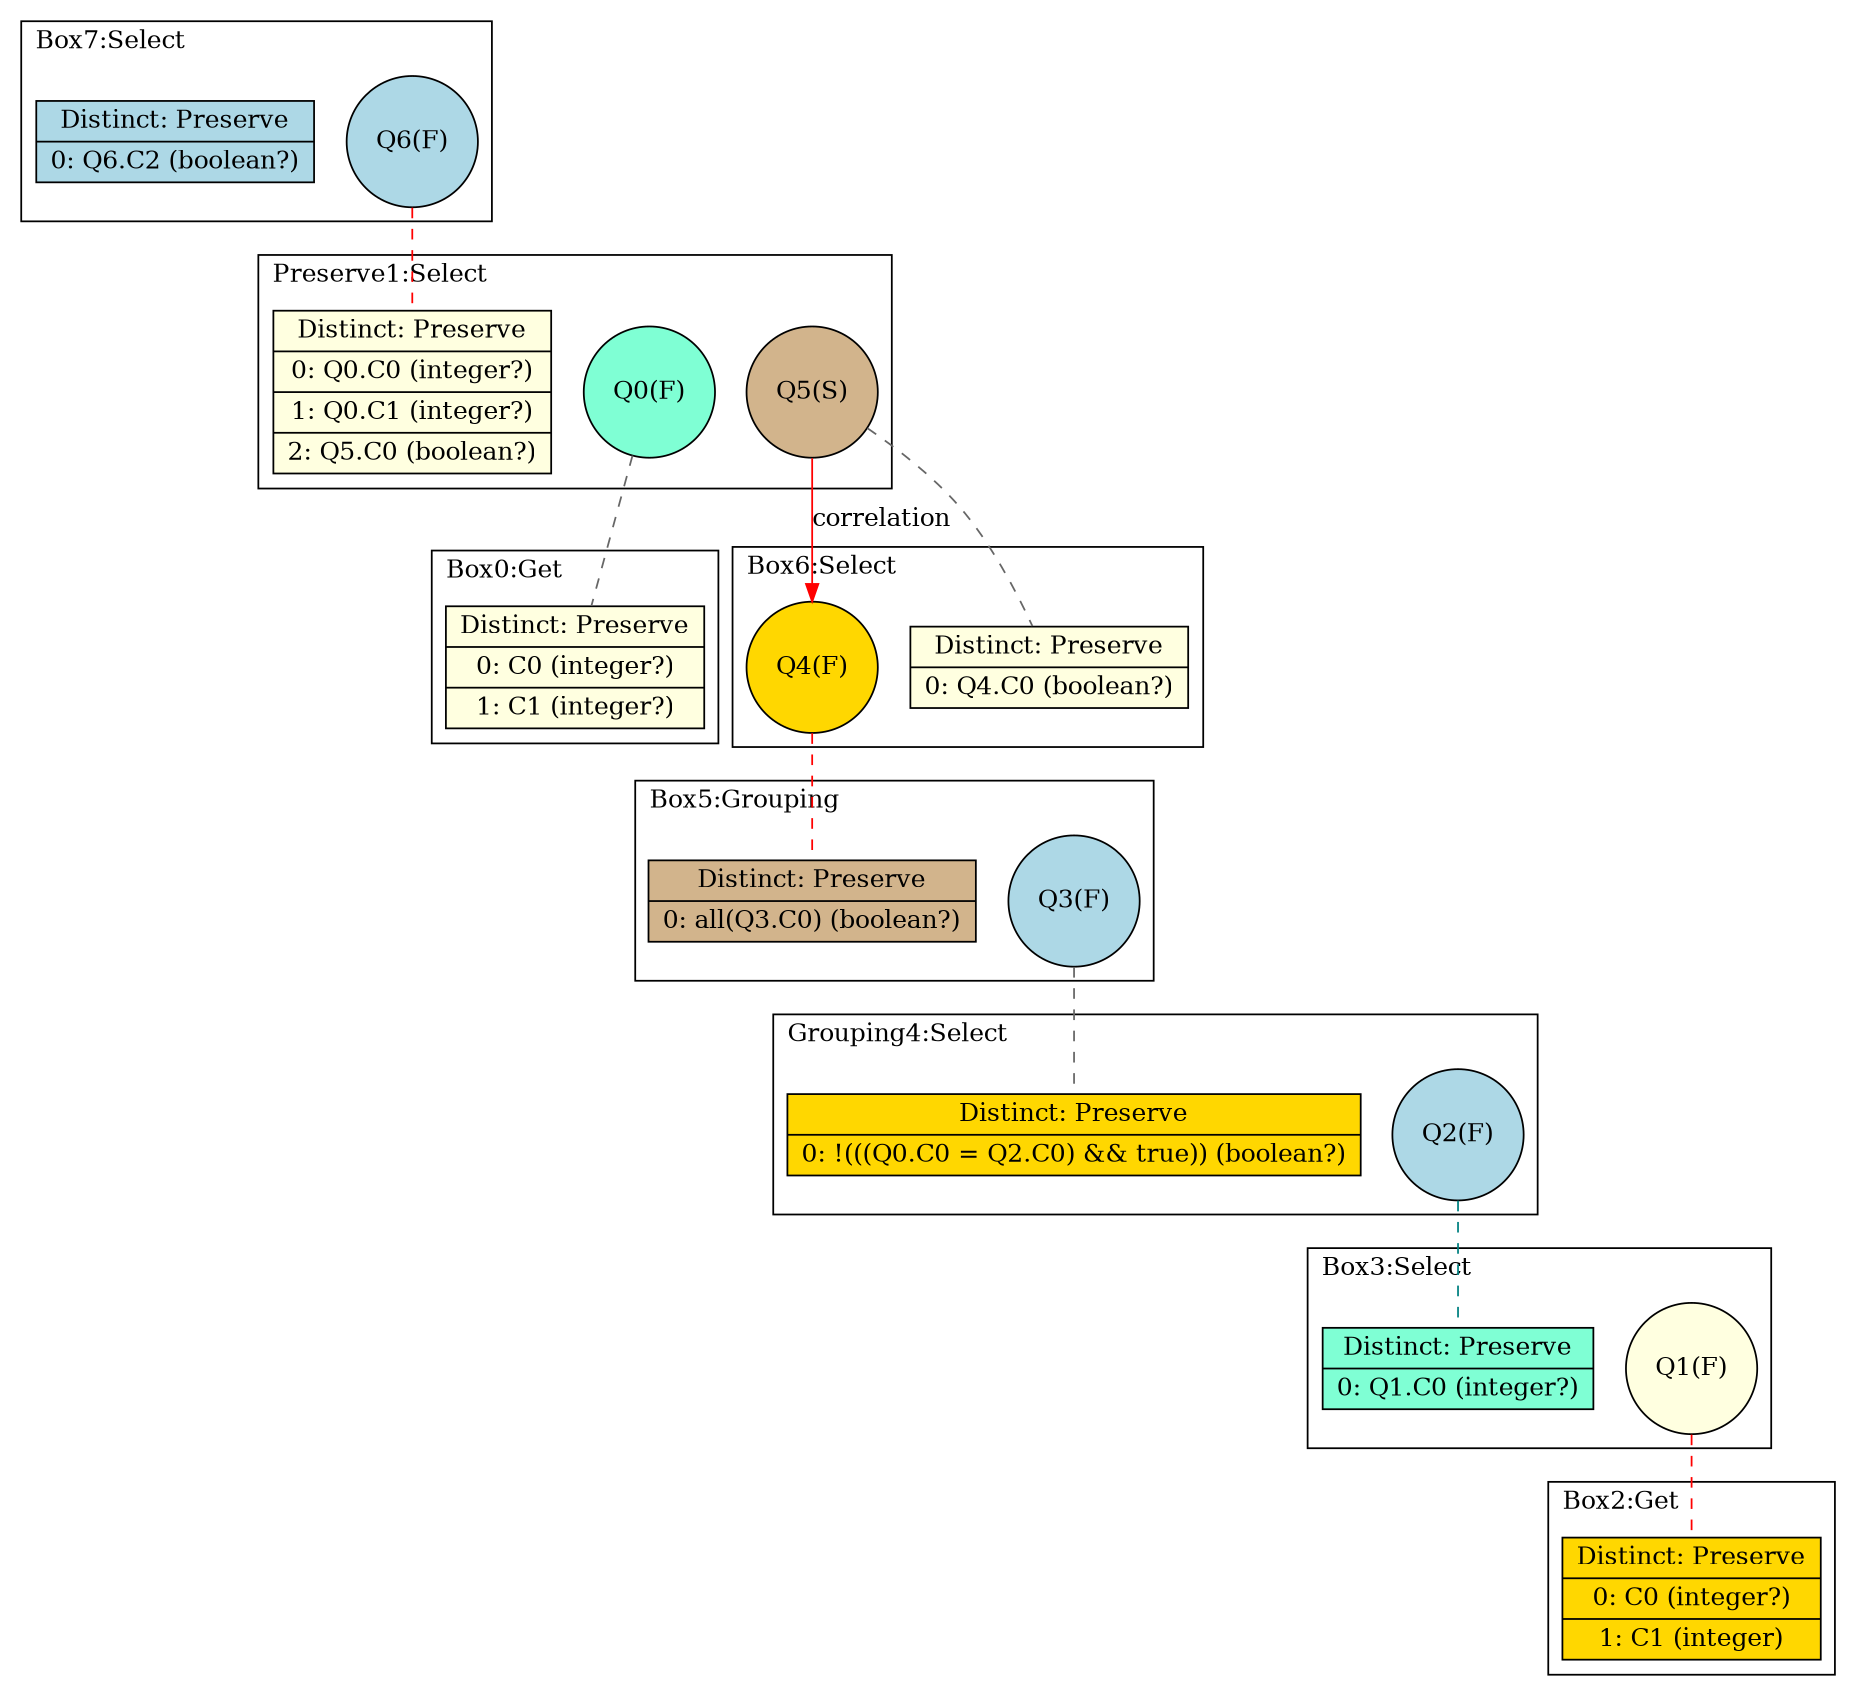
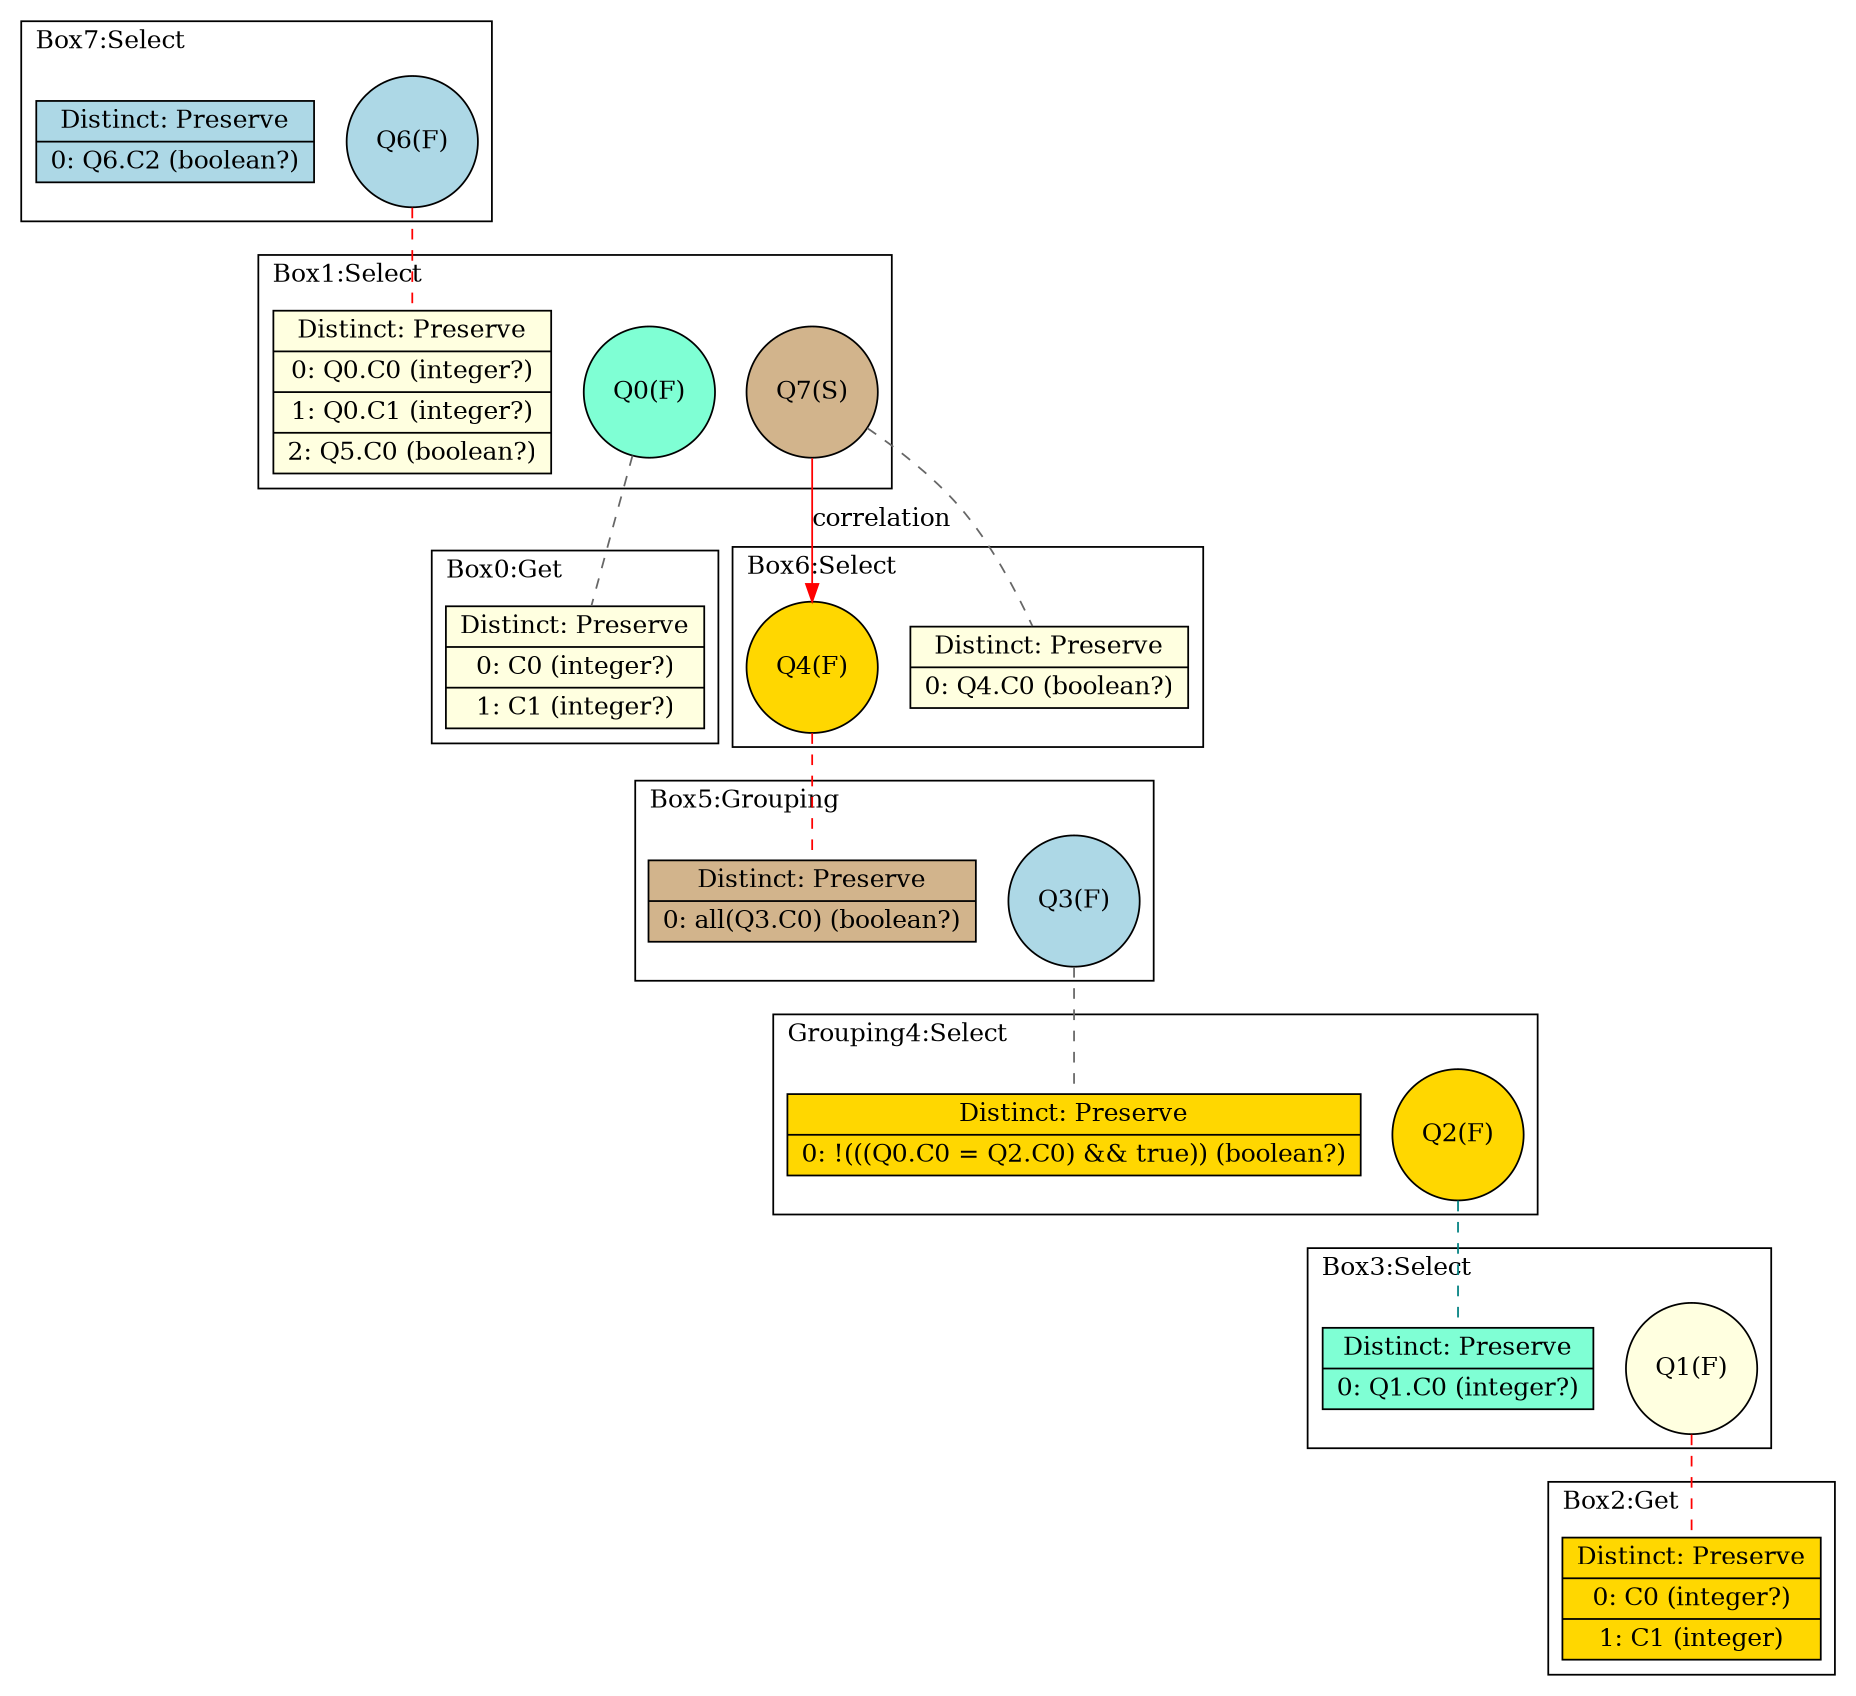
cluster "Preserve1:Select": label "Preserve1:Select" -> "Box1:Select"
node "Q5(S)": label "Q5(S)" -> "Q7(S)"
node "Q2(F)": fillcolor lightblue -> gold
